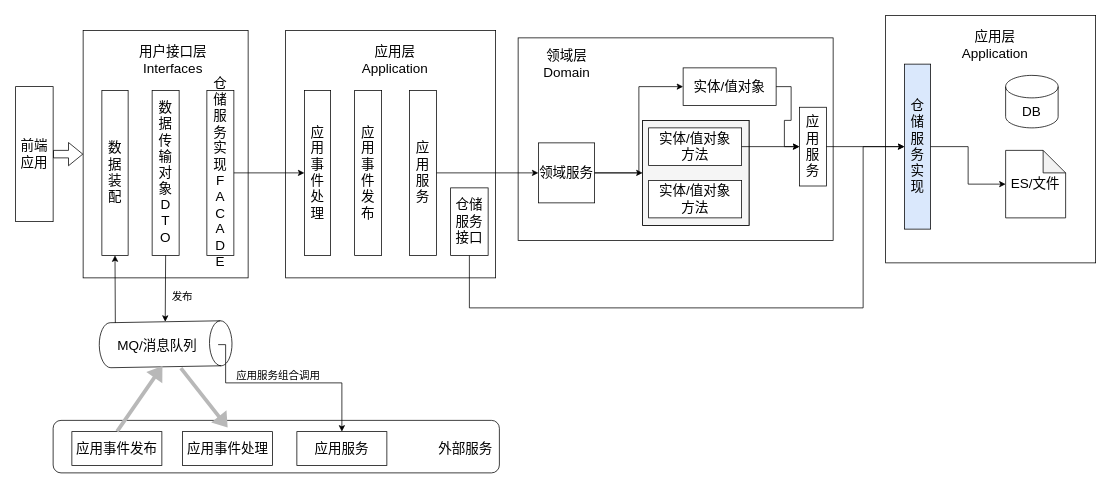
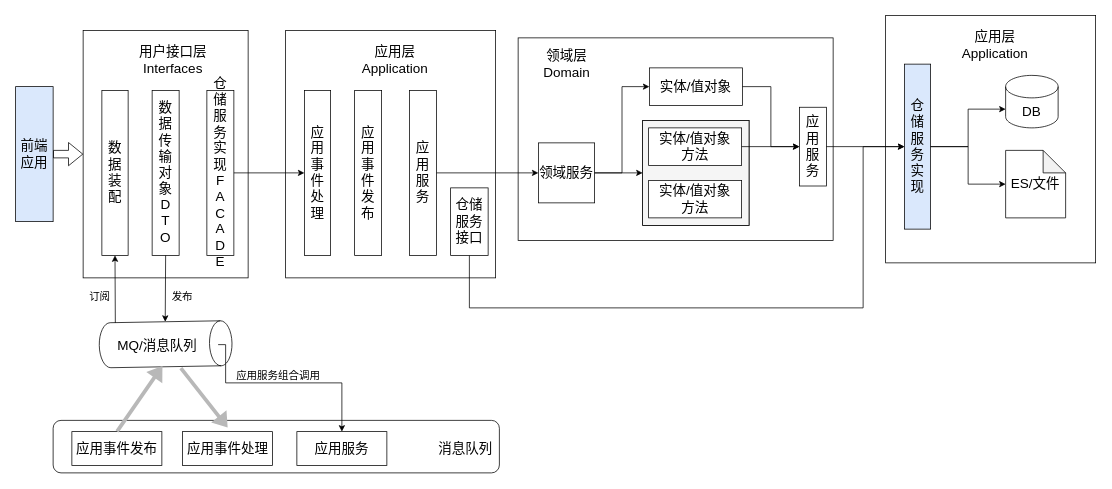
node "实体/值对象": moved (729, 87) -> (696, 87)
edge "仓储服务实现" -> "DB": added
node "前端 应用": fillcolor #ffffff -> #dae8fc
node "订阅": added
node "外部服务": label "外部服务" -> "消息队列"
